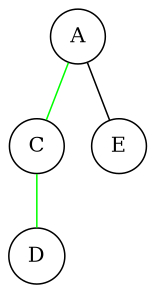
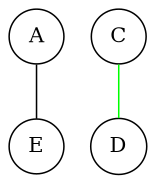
edge "A" -- "C": removed
